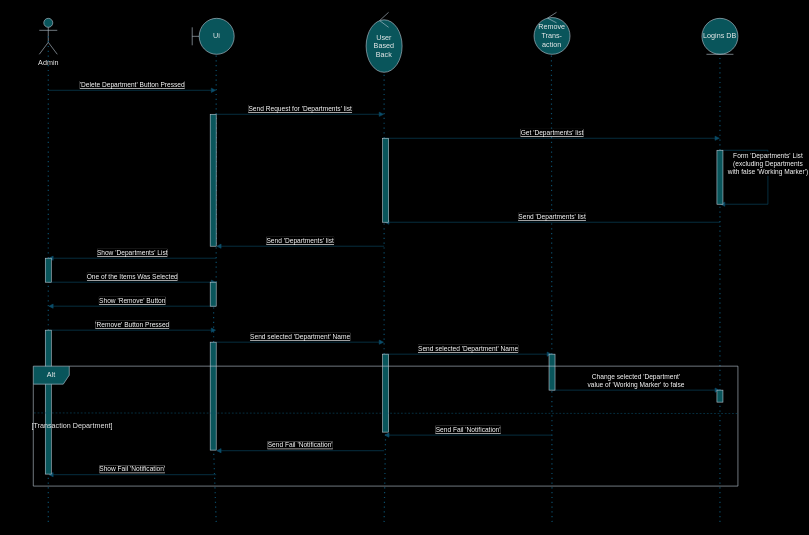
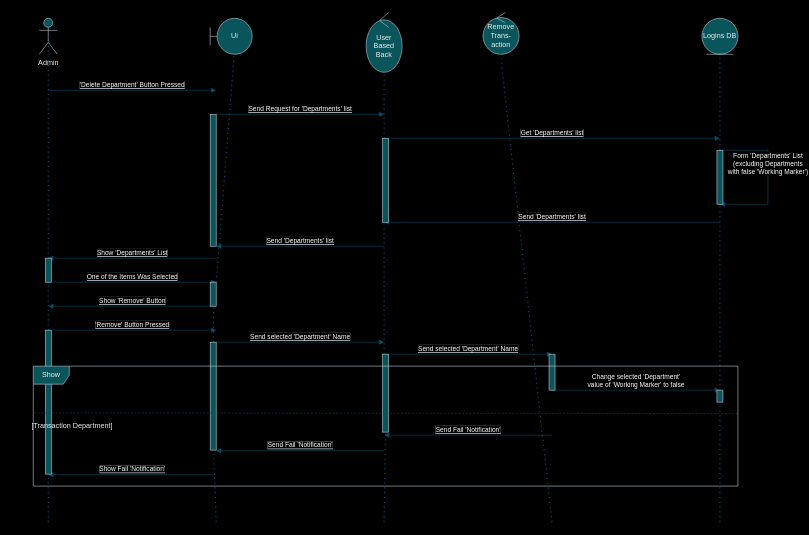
node "Remove Trans-action": moved (552, 33) -> (501, 33)
node "Ui": moved (213, 36) -> (231, 36)
node "Alt": label "Alt" -> "Show"
